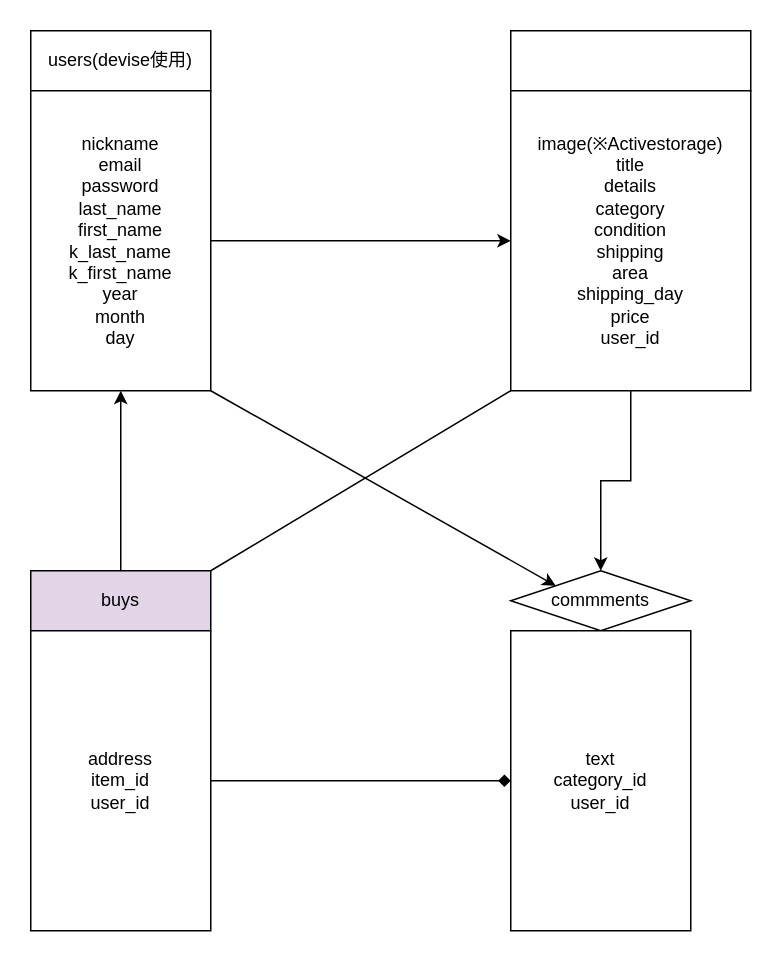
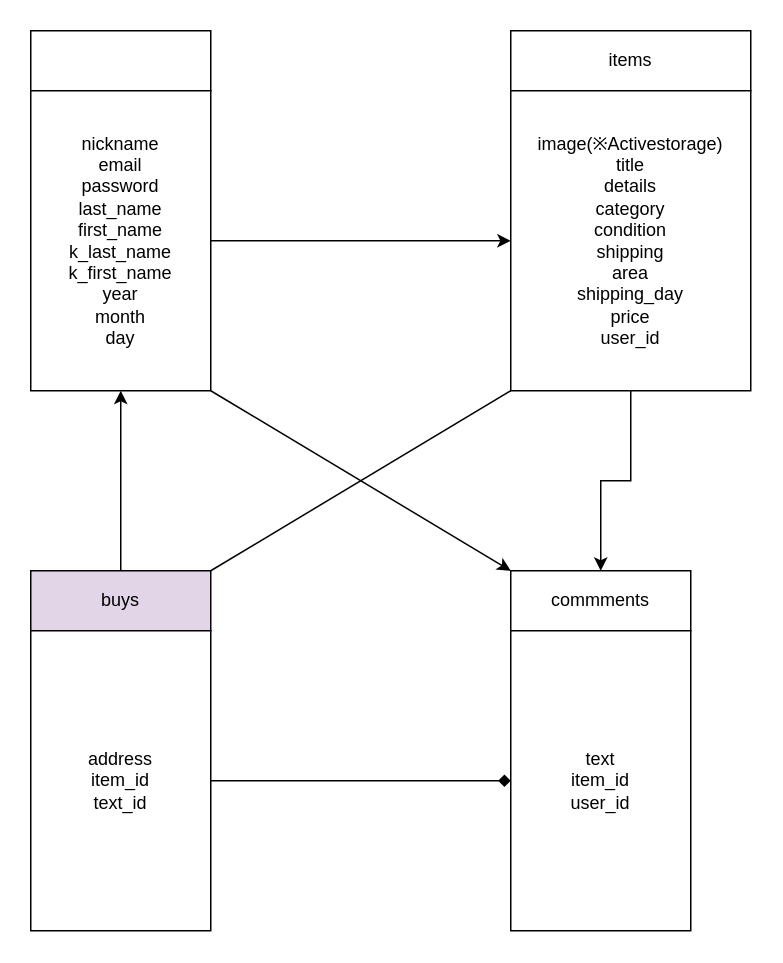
node "users(devise使用)": removed
node "items": added
node "commments": shape diamond -> rectangle
node "address item_id user_id": label "address item_id user_id" -> "address item_id text_id"
node "text category_id user_id": label "text category_id user_id" -> "text item_id user_id"
